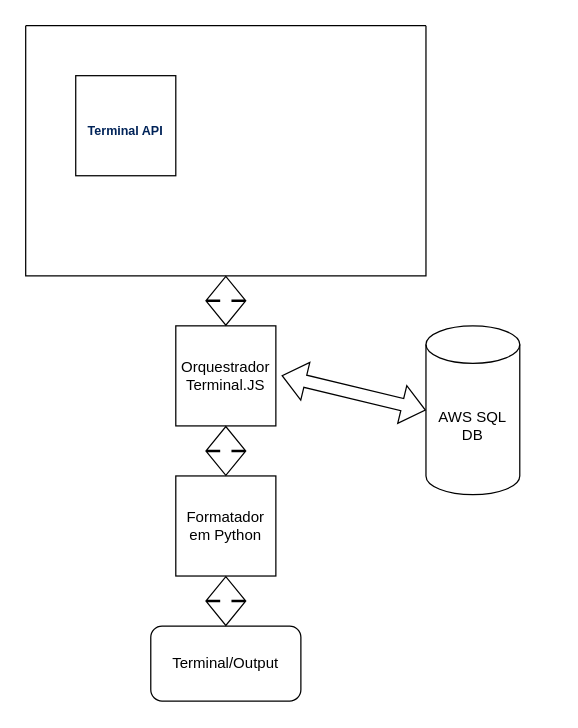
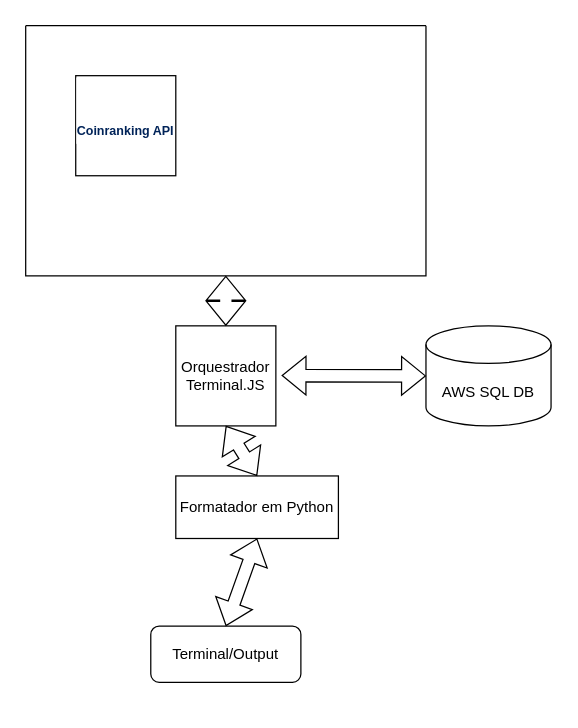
node "Terminal API": label "Terminal API" -> "Coinranking API"
node "AWS SQL DB": size 94x169 -> 125x100
node "Formatador em Python": size 100x100 -> 163x63
node "Terminal/Output": size 150x75 -> 150x56
